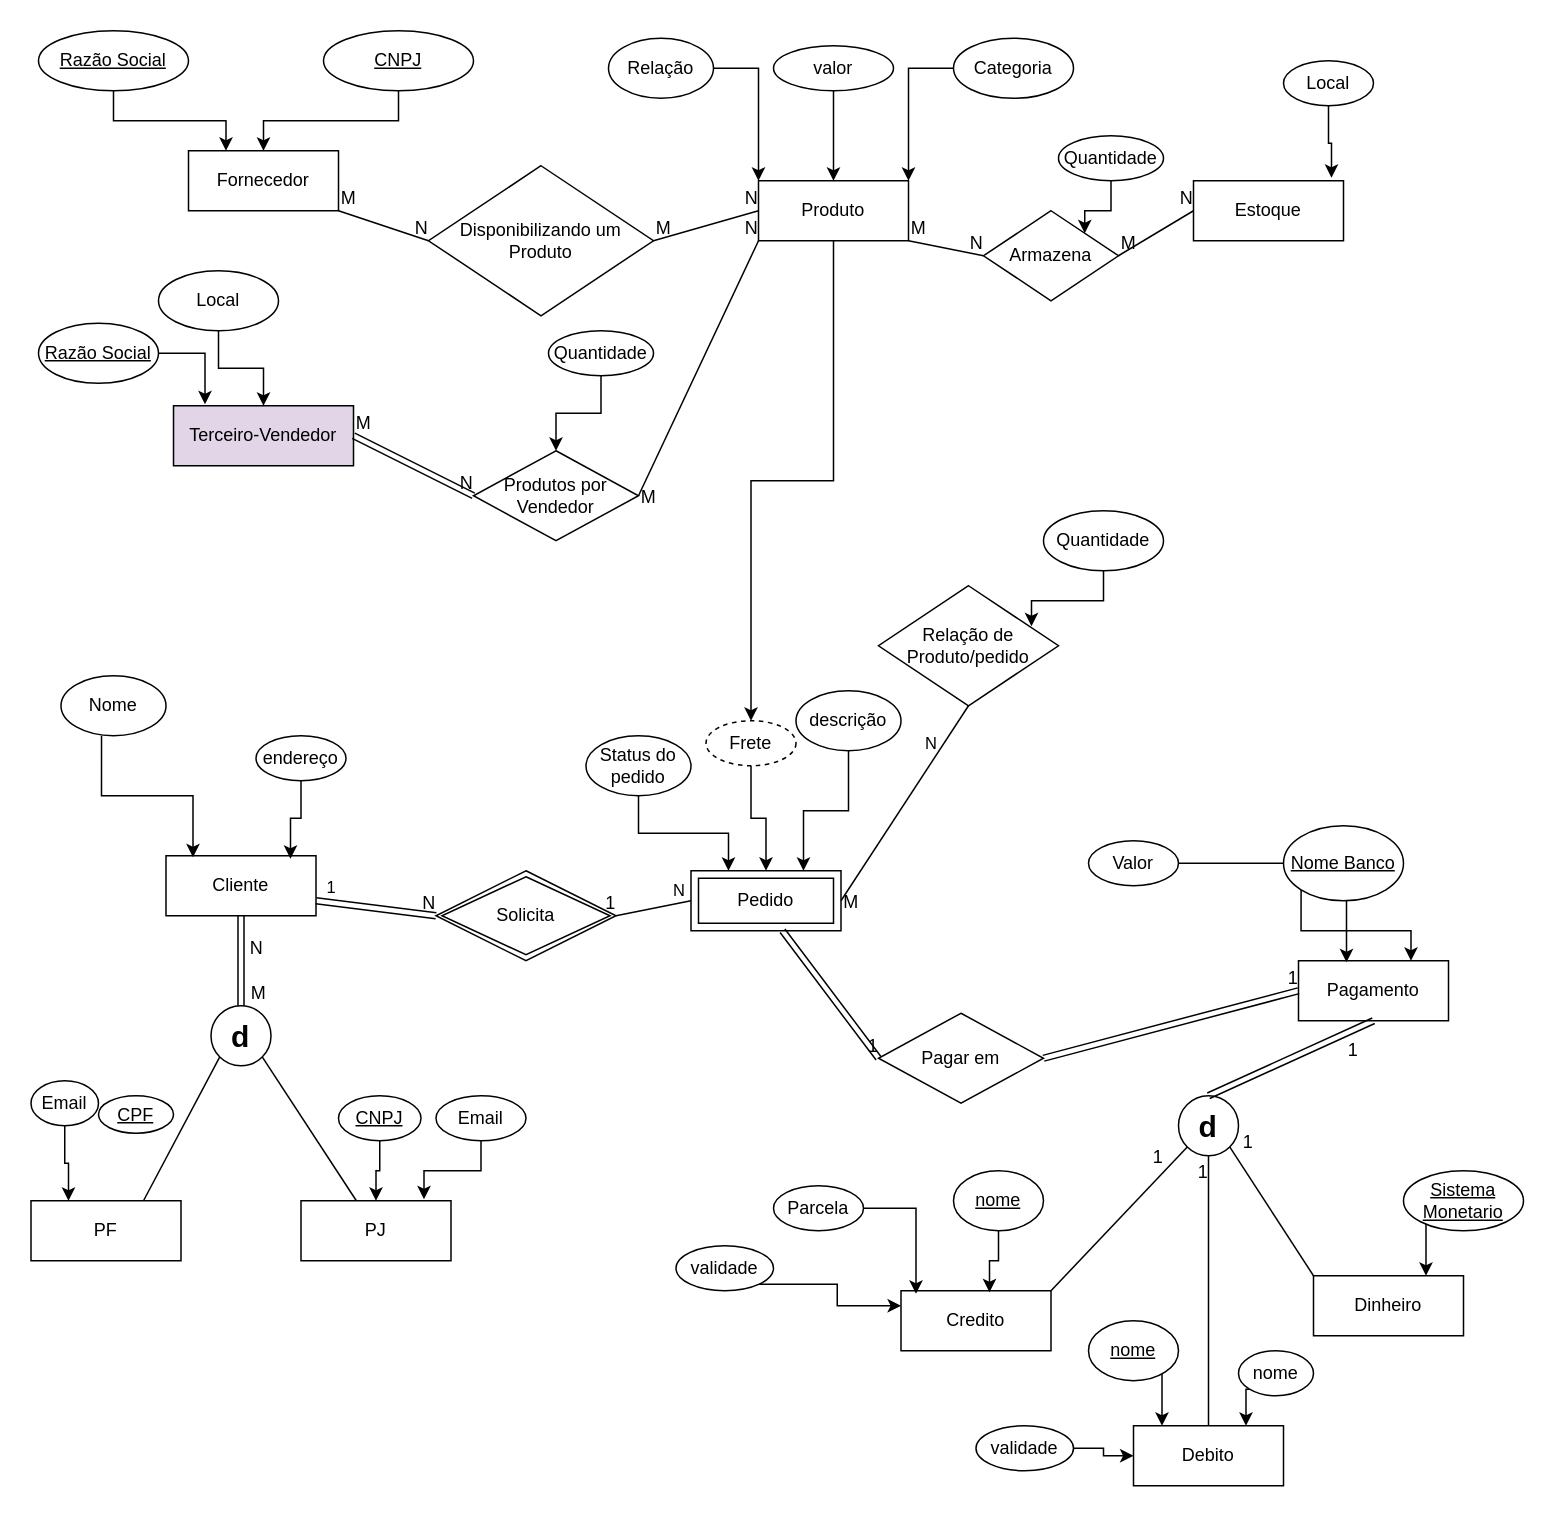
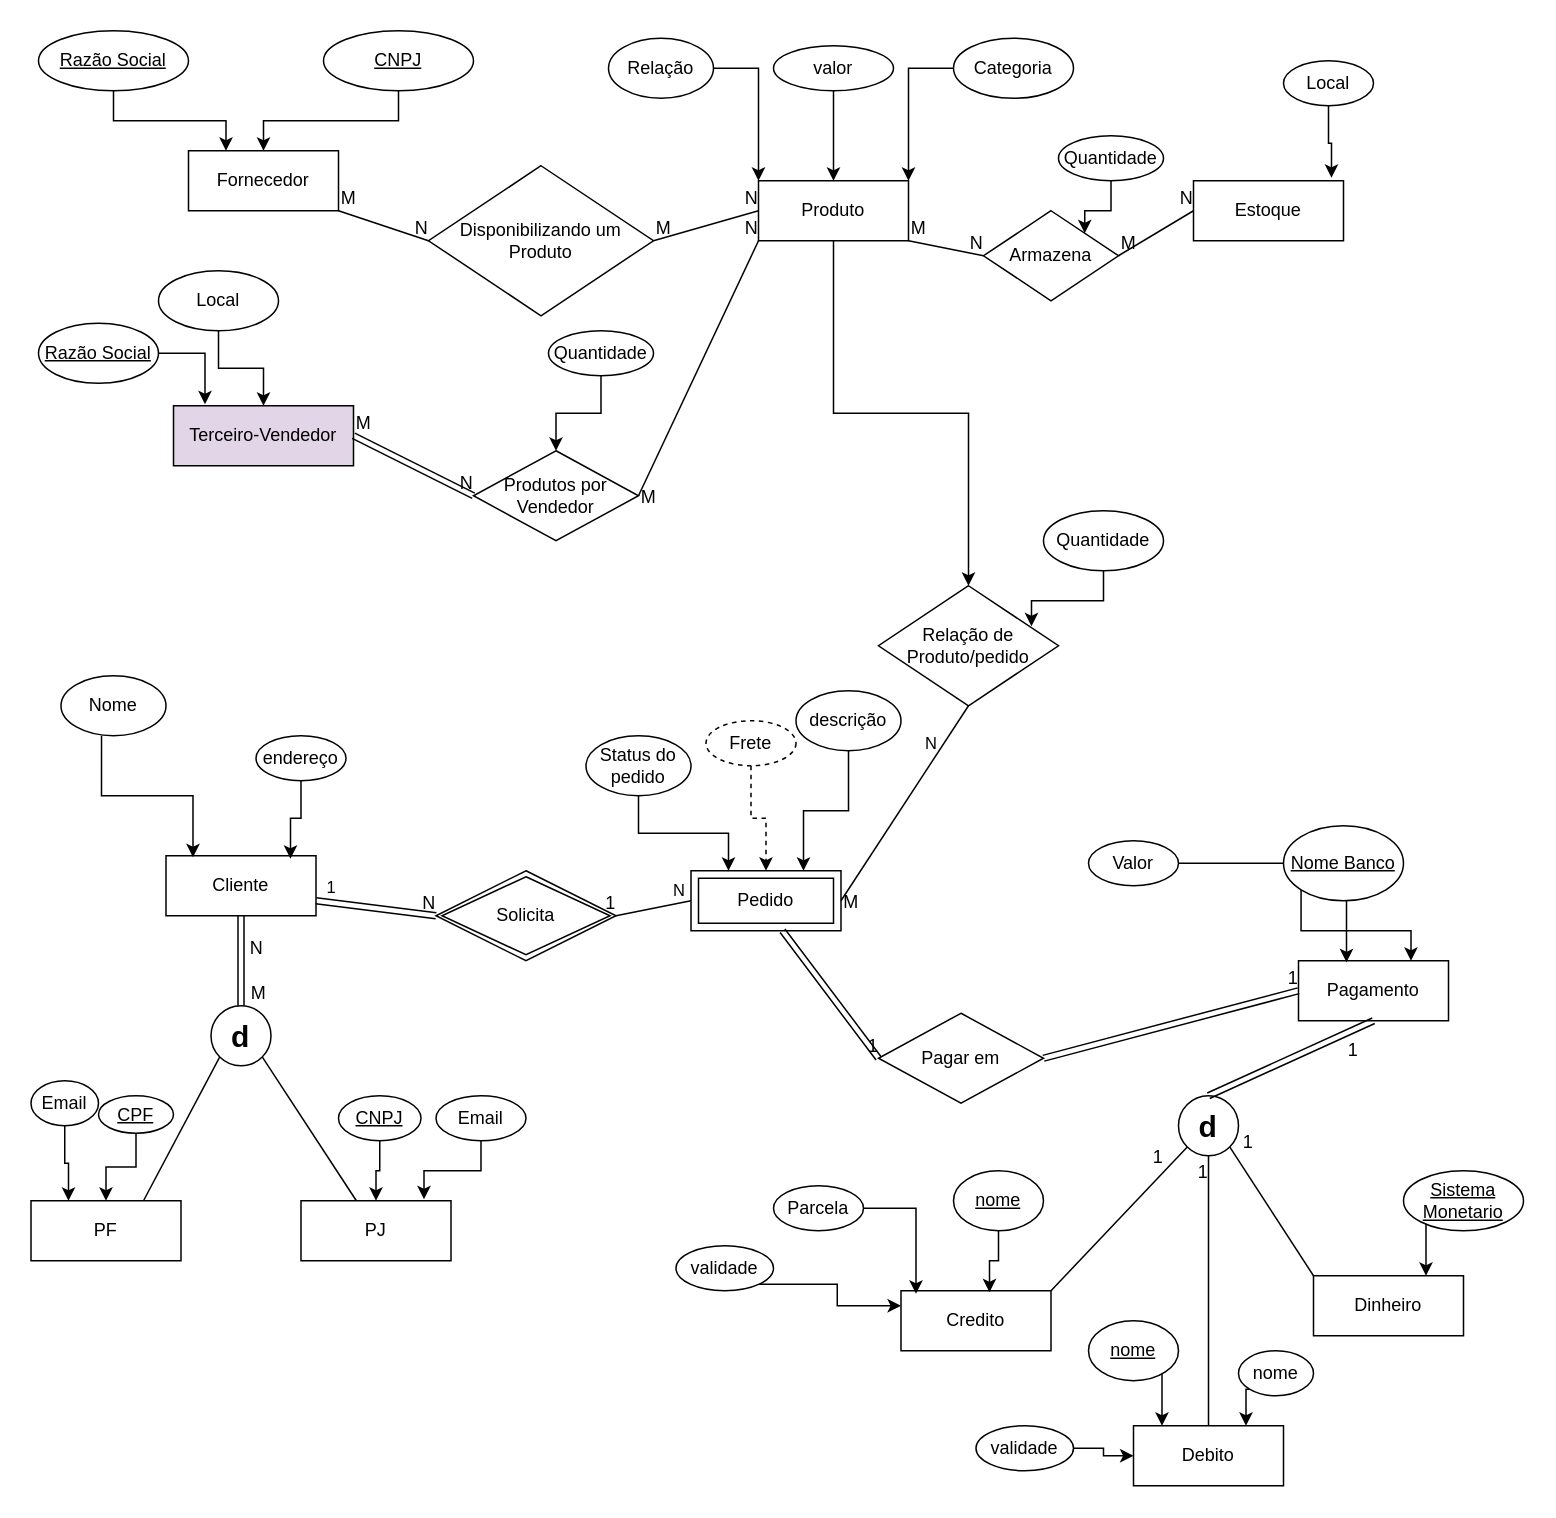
edge "Produto" -> "Frete": now "Produto" -> "Relação de Produto/pedido"
edge "Frete" -> "Pedido": style solid -> dashed
edge "CPF" -> "PF": added
